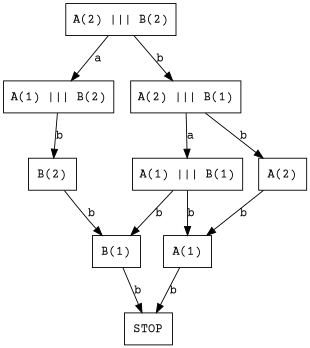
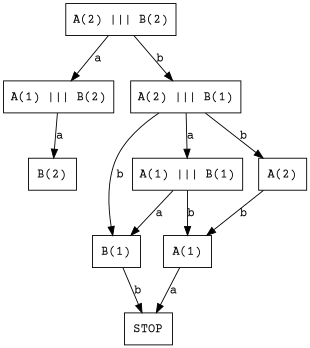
edge "A(1) ||| B(2)" -> "B(2)": label "b" -> "a"
edge "B(2)" -> "B(1)": now "A(2) ||| B(1)" -> "B(1)"
edge "A(1) ||| B(1)" -> "B(1)": label "b" -> "a"
edge "A(1)" -> "STOP": label "b" -> "a"
